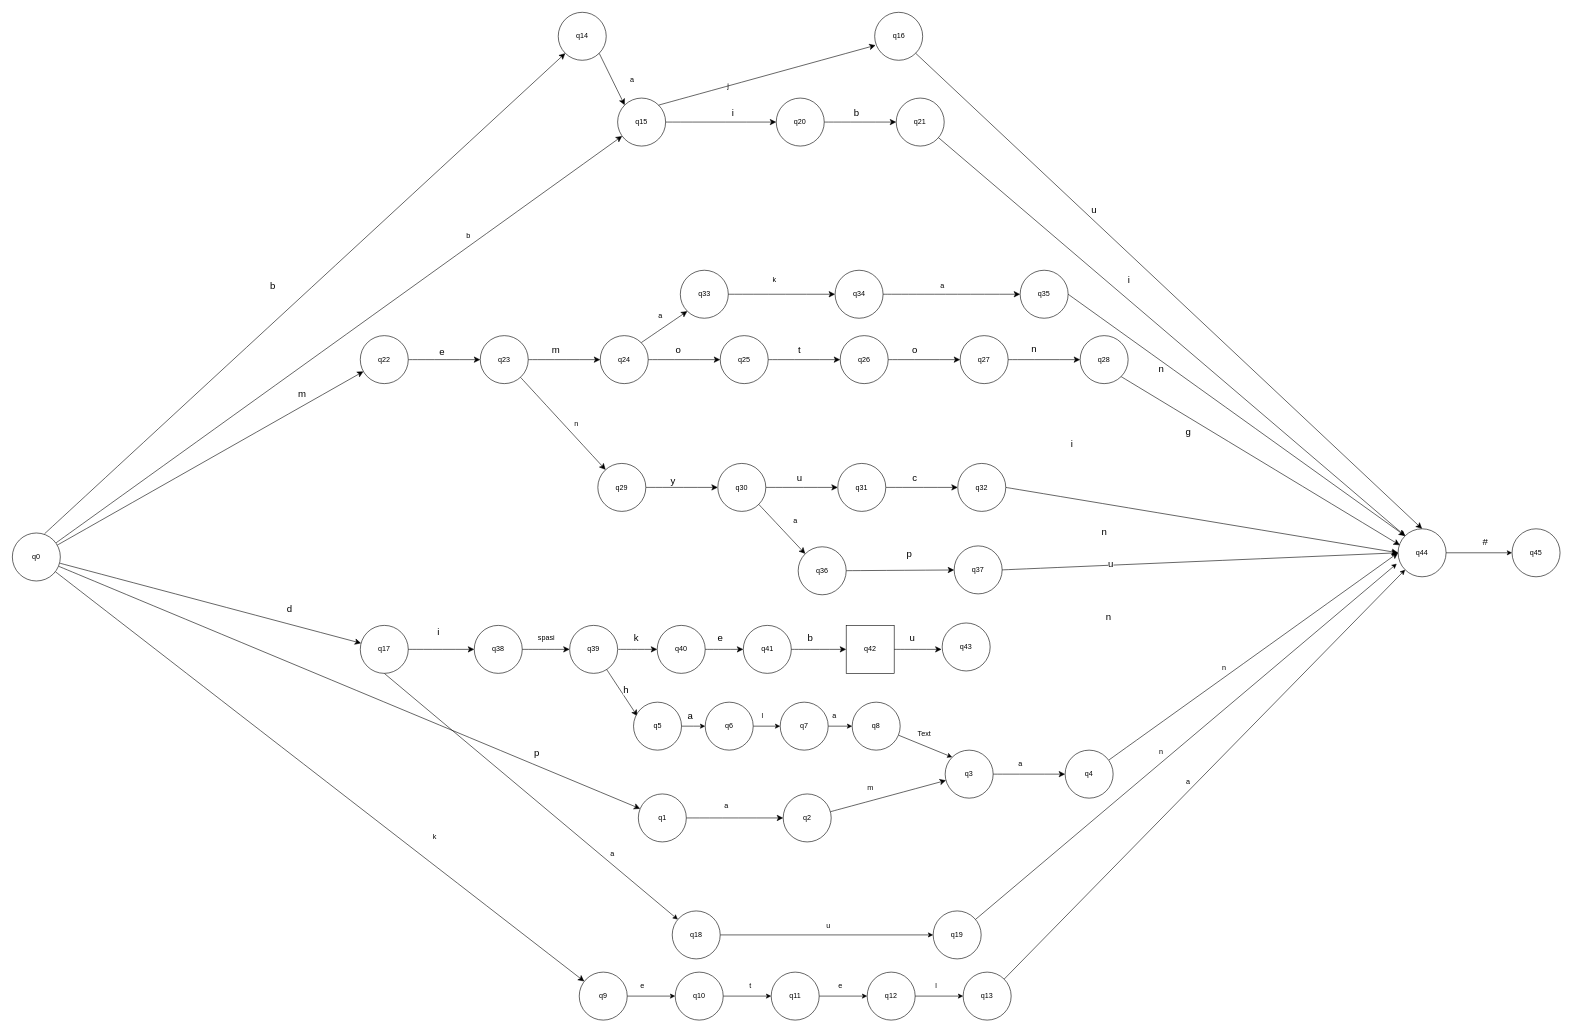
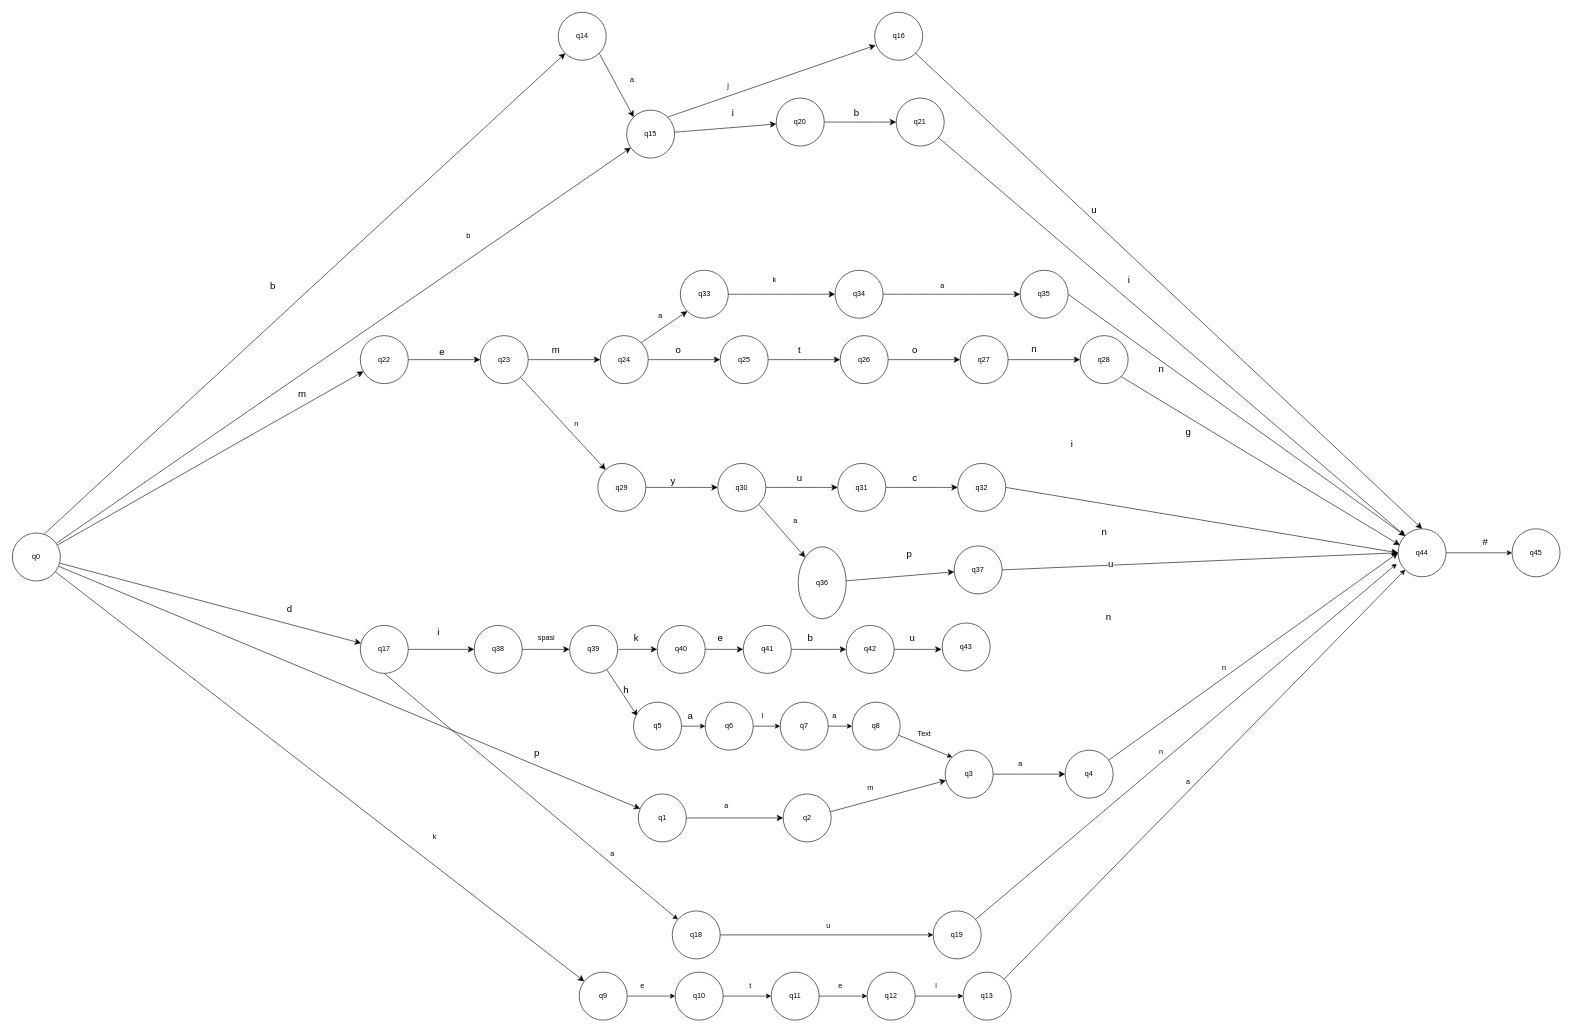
node "q15": moved (642, 122) -> (651, 134)
node "q36": size 48x48 -> 48x72
node "q42": shape rectangle -> ellipse
